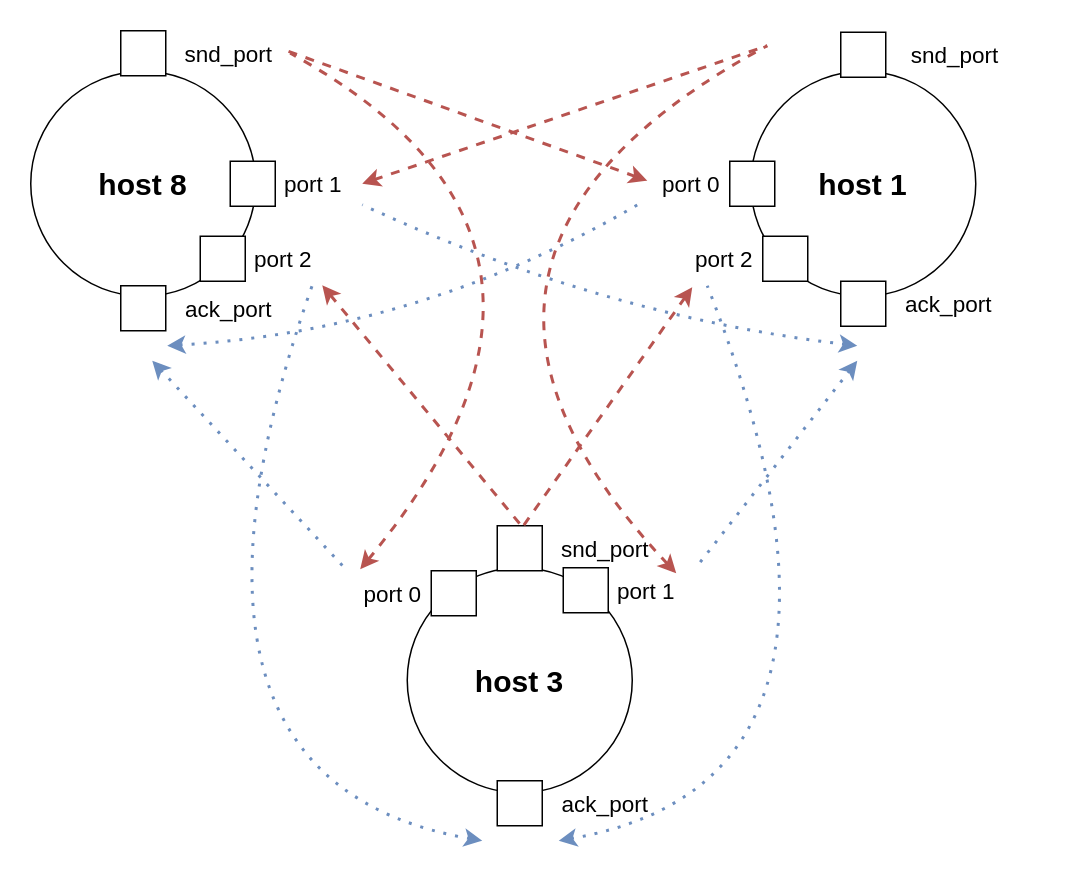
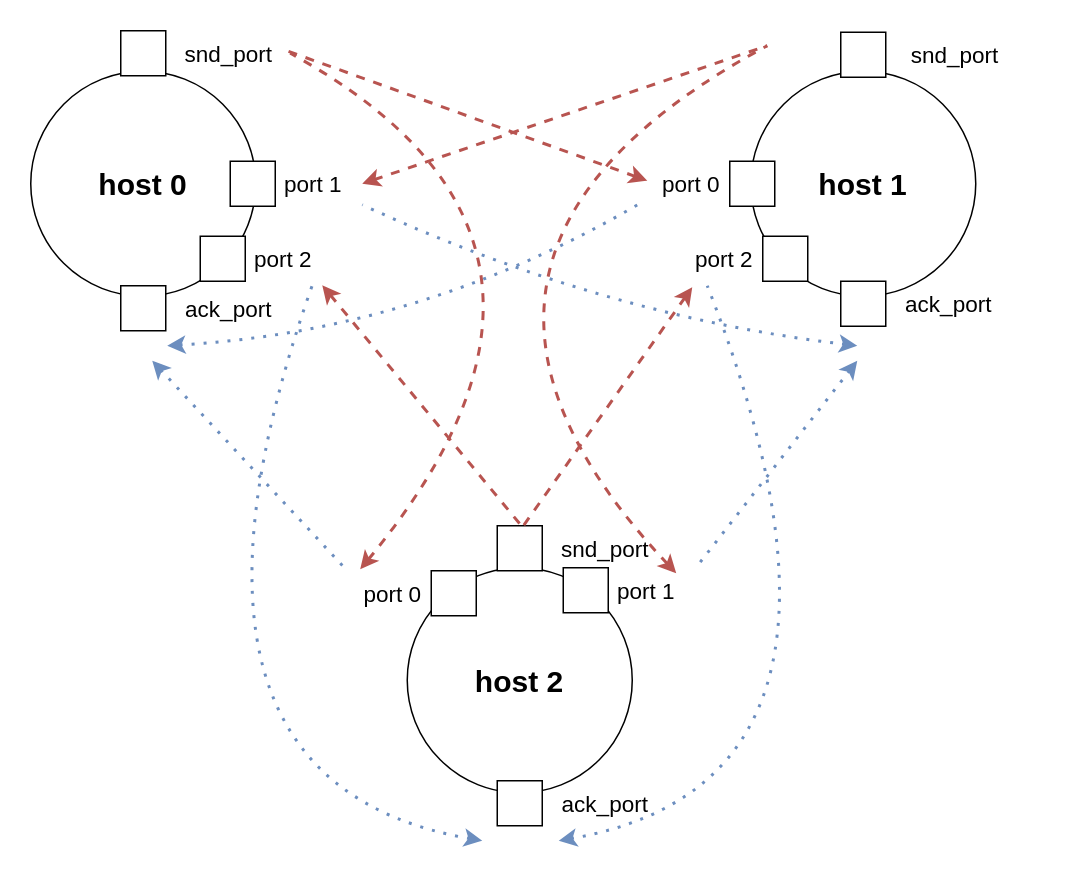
node "host 8": label "host 8" -> "host 0"
node "host 3": label "host 3" -> "host 2"
